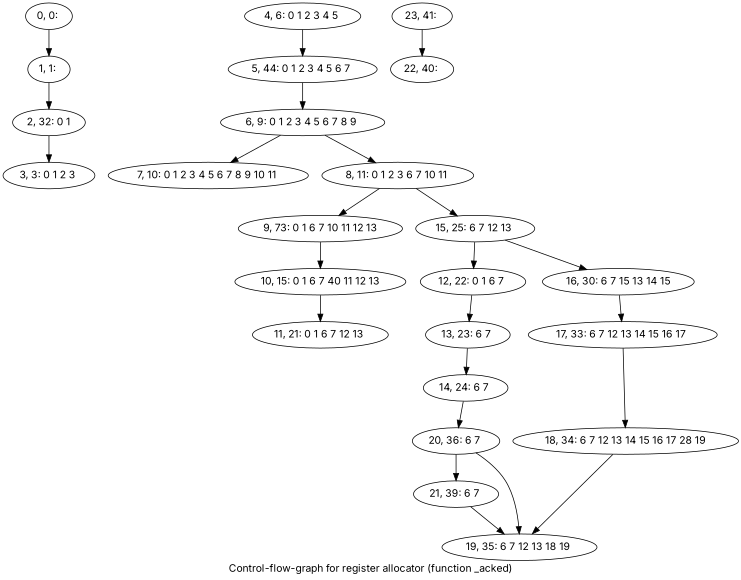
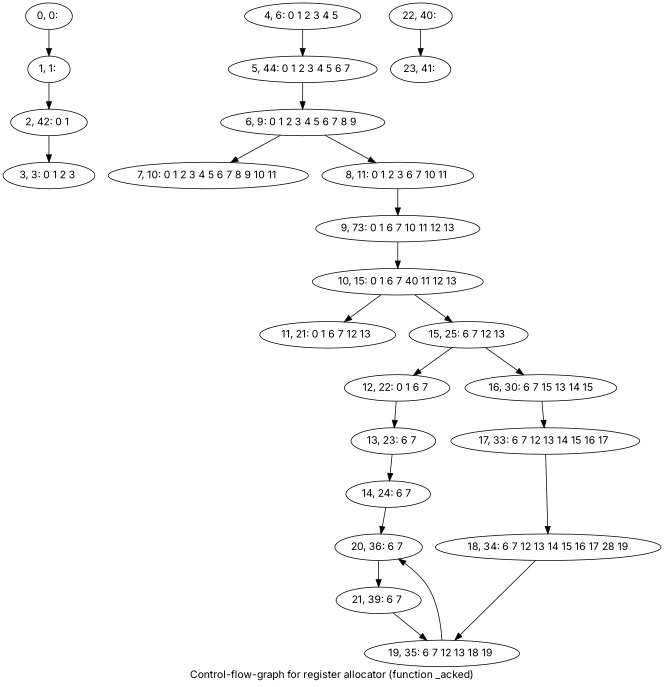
edge "23, 41:" -> "22, 40:": reversed
node "2, 32: 0 1": label "2, 32: 0 1" -> "2, 42: 0 1"
edge "8, 11: 0 1 2 3 6 7 10 11" -> "15, 25: 6 7 12 13": now "10, 15: 0 1 6 7 40 11 12 13" -> "15, 25: 6 7 12 13"
edge "20, 36: 6 7" -> "19, 35: 6 7 12 13 18 19": reversed
